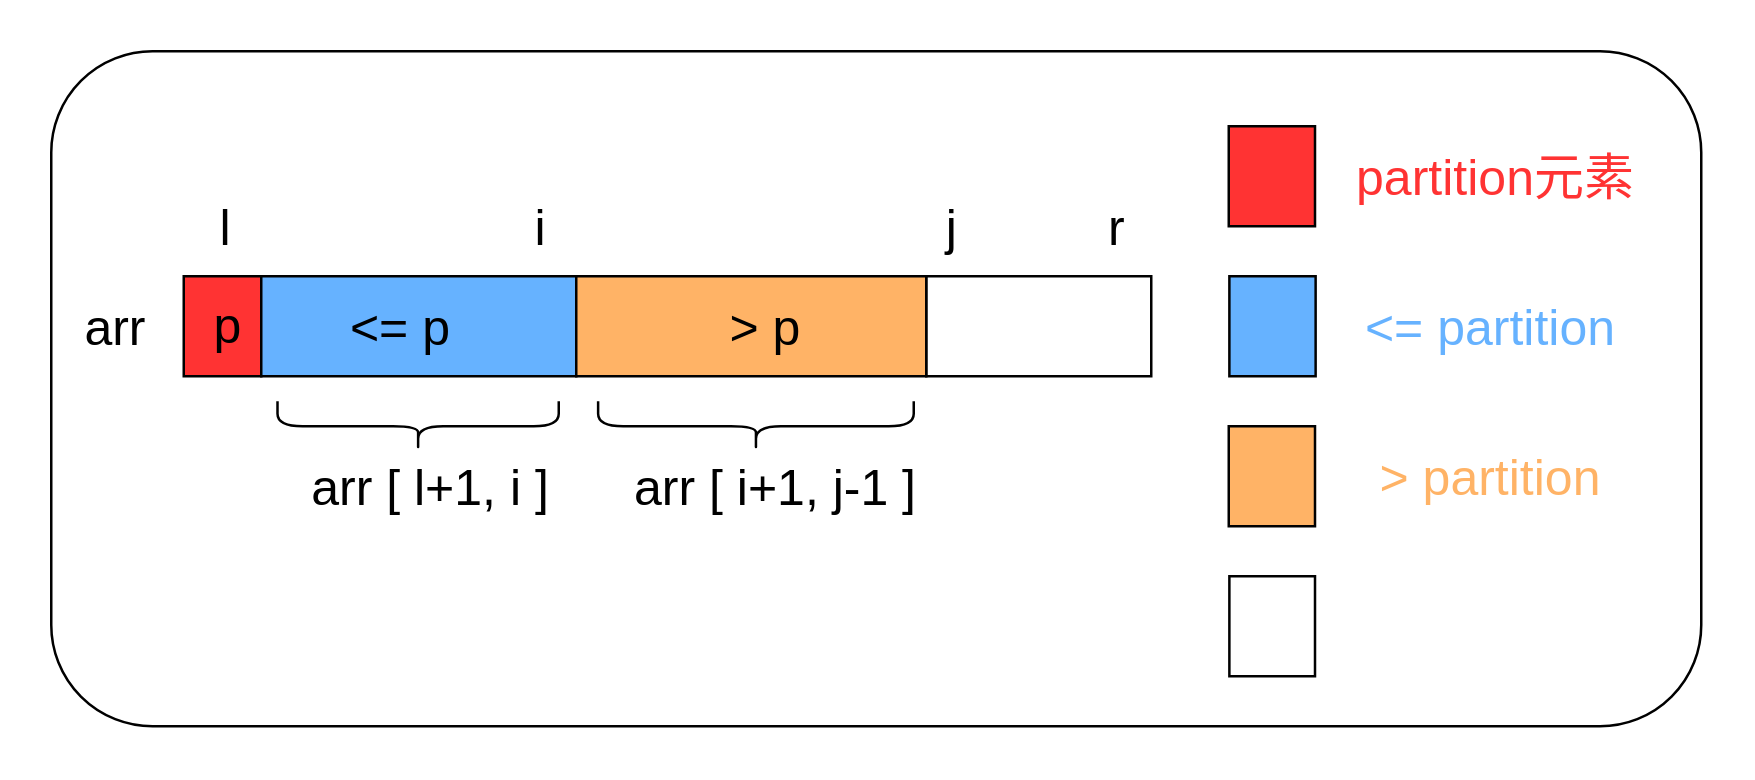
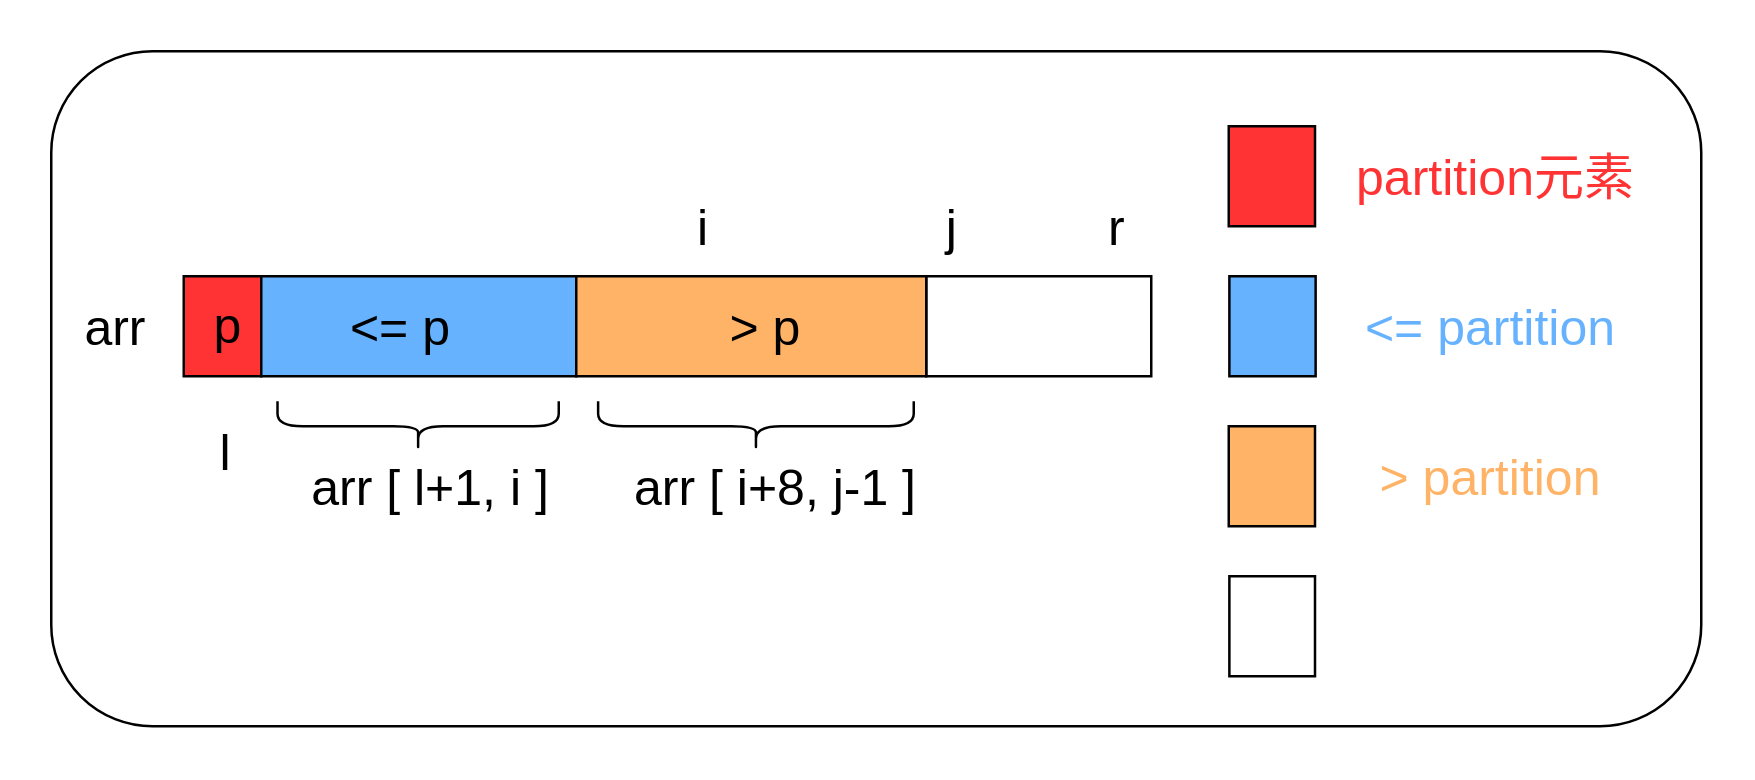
node "l": moved (226, 226) -> (226, 451)
node "i": moved (539, 226) -> (702, 226)
node "arr [ i+1, j-1 ]": label "arr [ i+1, j-1 ]" -> "arr [ i+8, j-1 ]"
